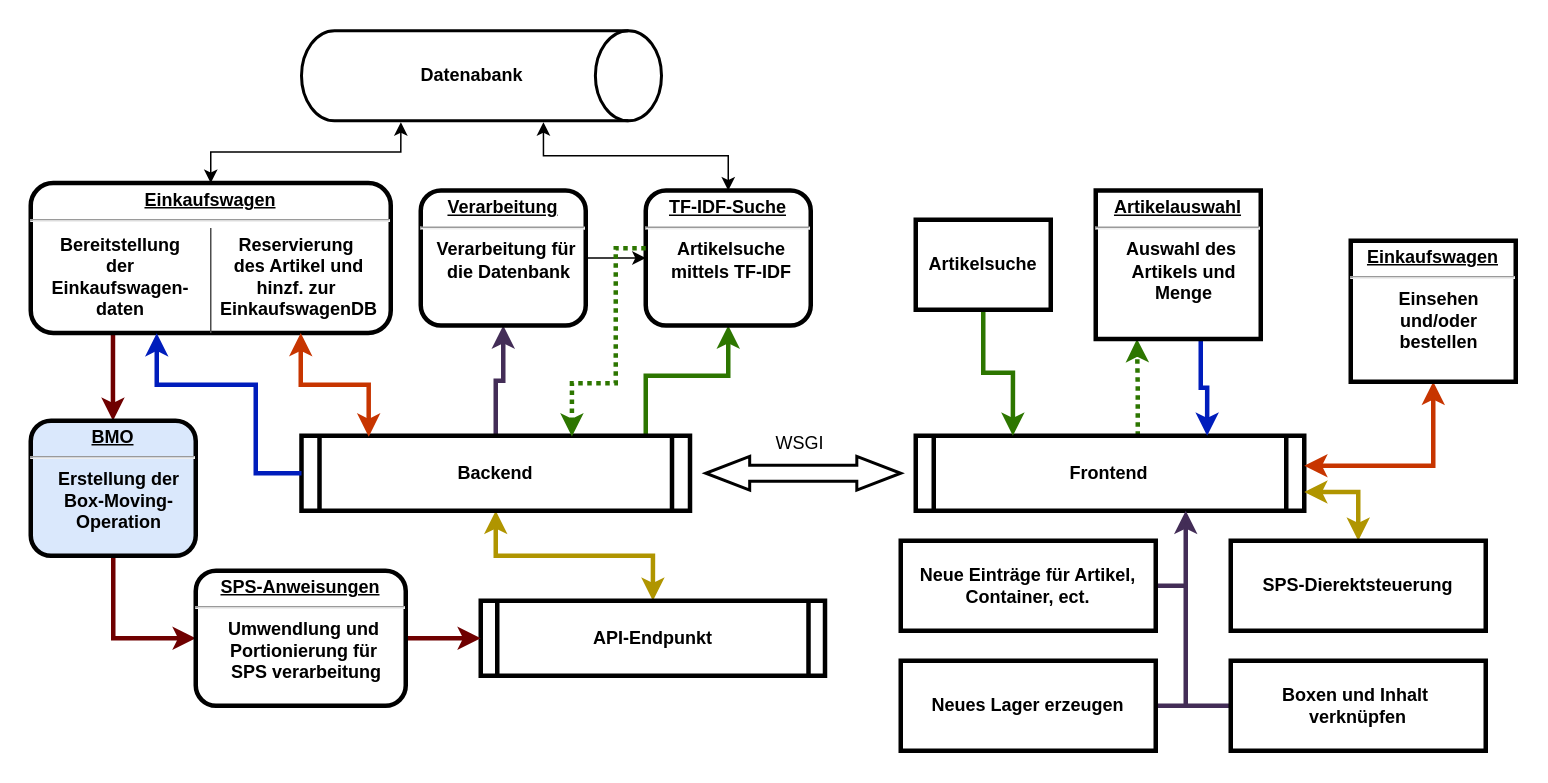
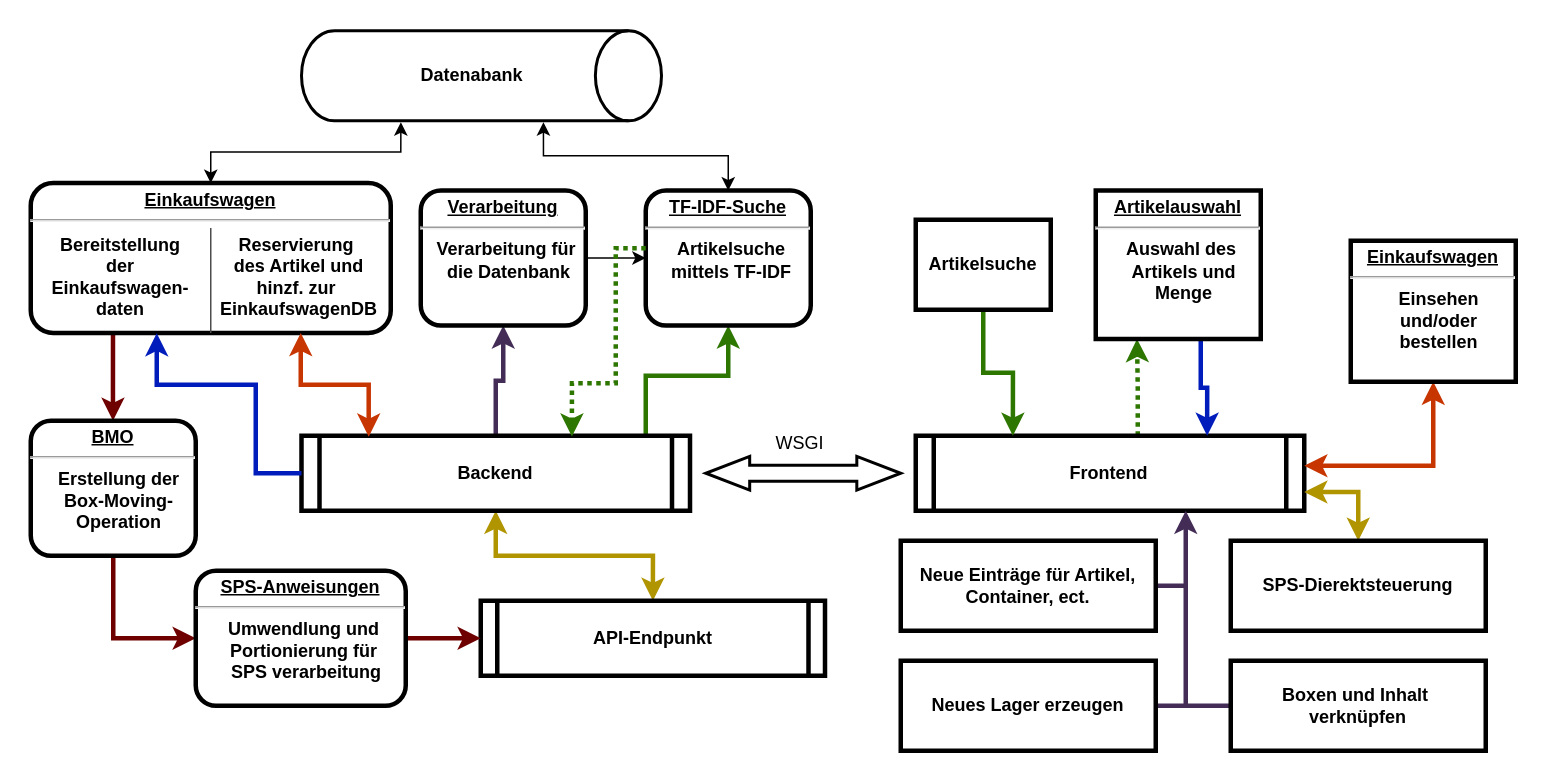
node "BMO Erstellung der Box-Moving-Operation": fillcolor #dae8fc -> #ffffff
